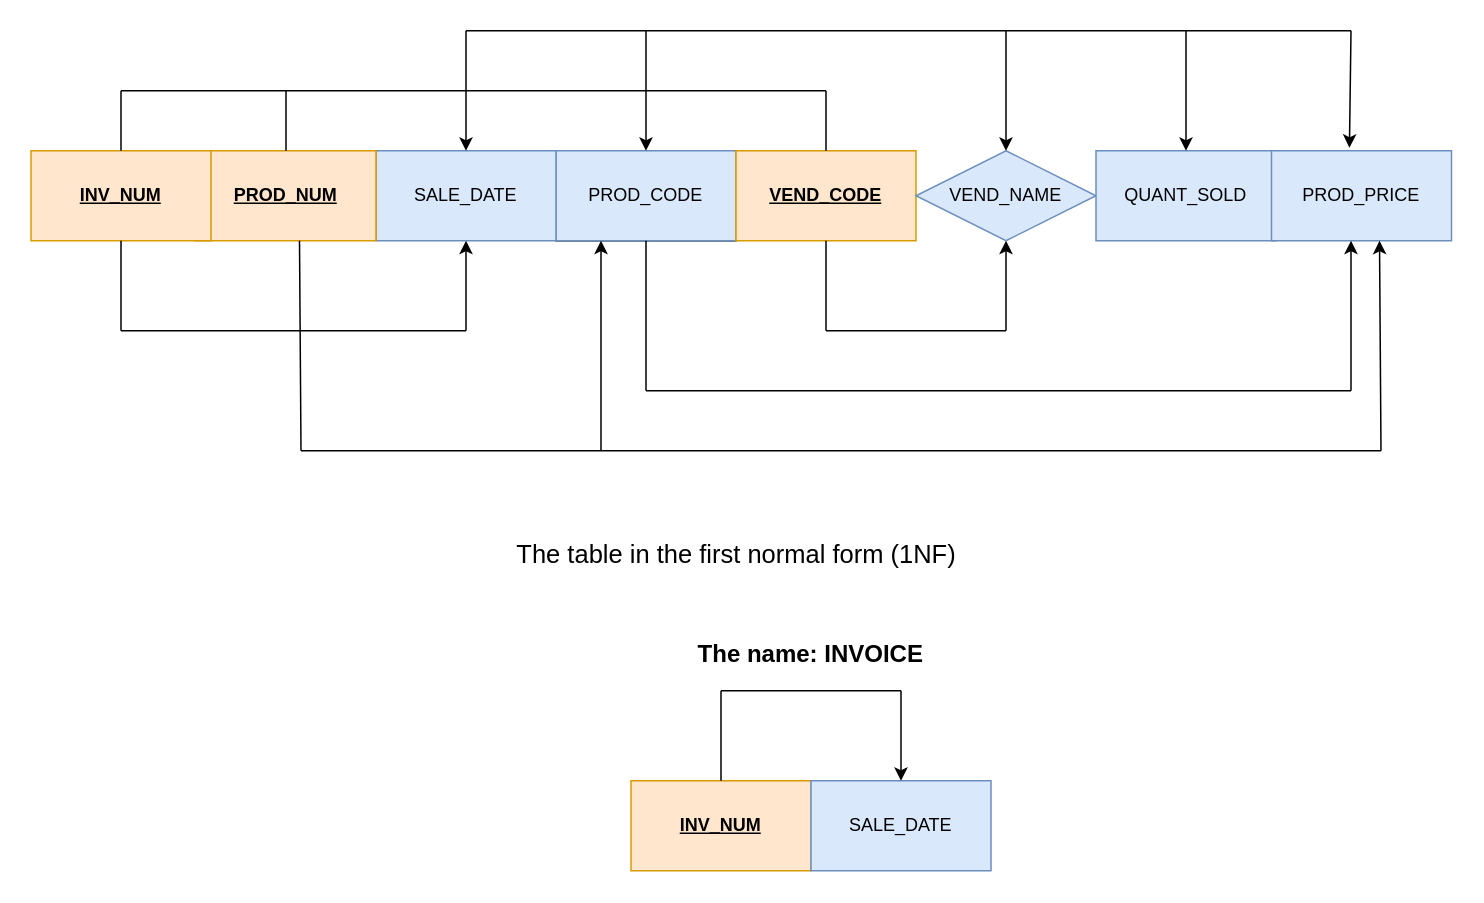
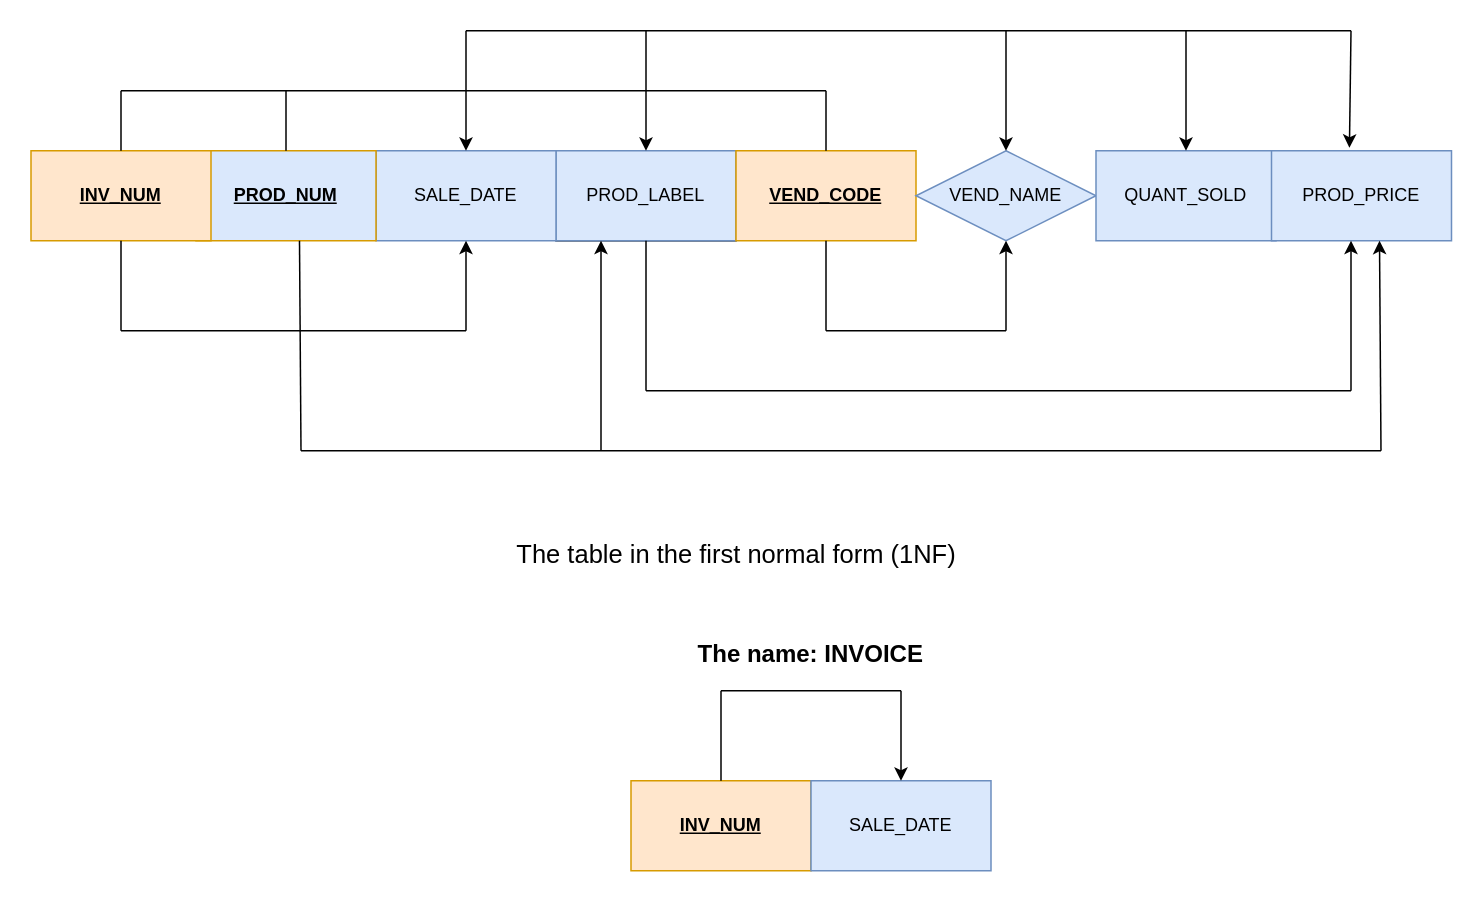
node "PROD_NUM": fillcolor #ffe6cc -> #dae8fc
node "PROD_CODE": label "PROD_CODE" -> "PROD_LABEL"
